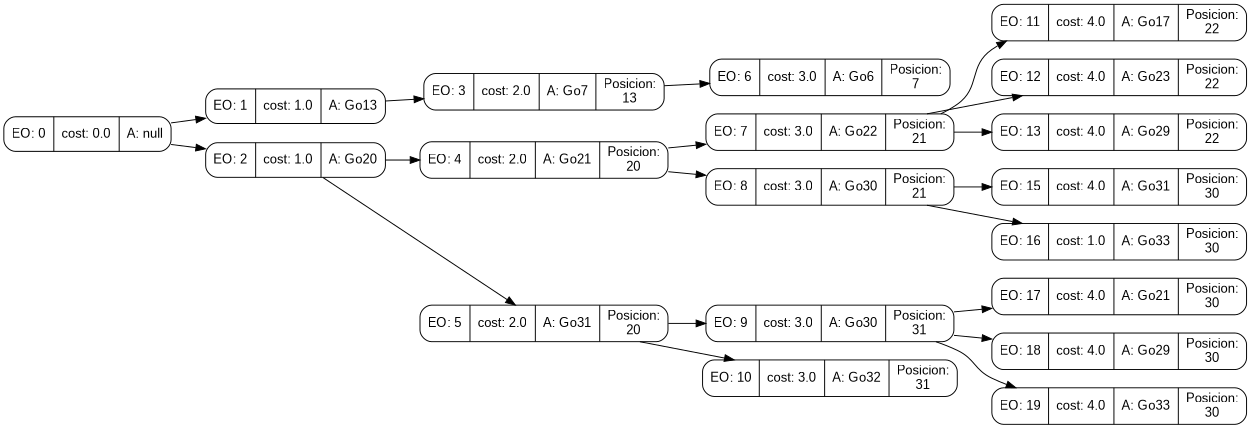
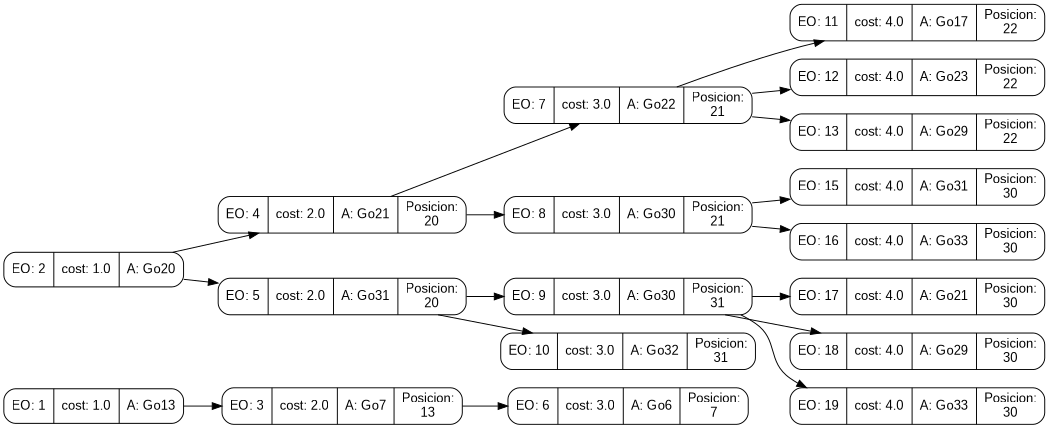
node "EO: 0": removed
node "EO: 16": text "cost: 1.0" -> "cost: 4.0"
